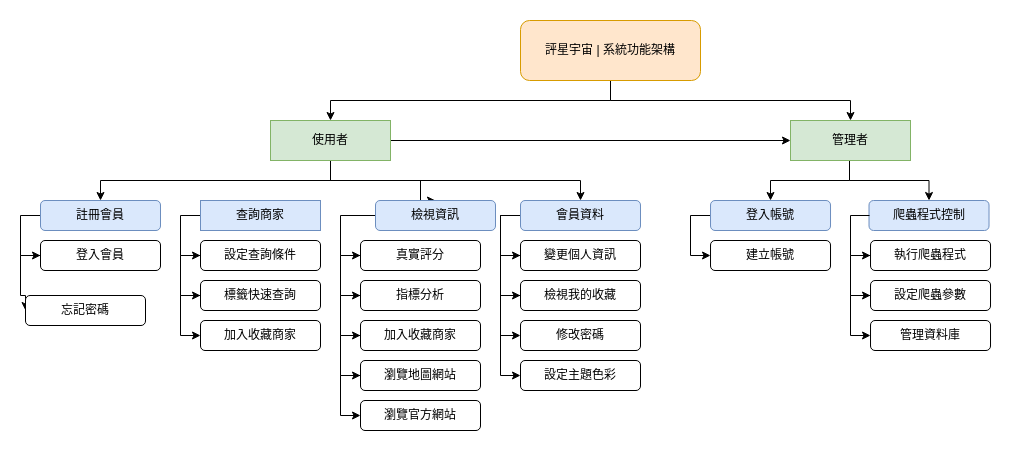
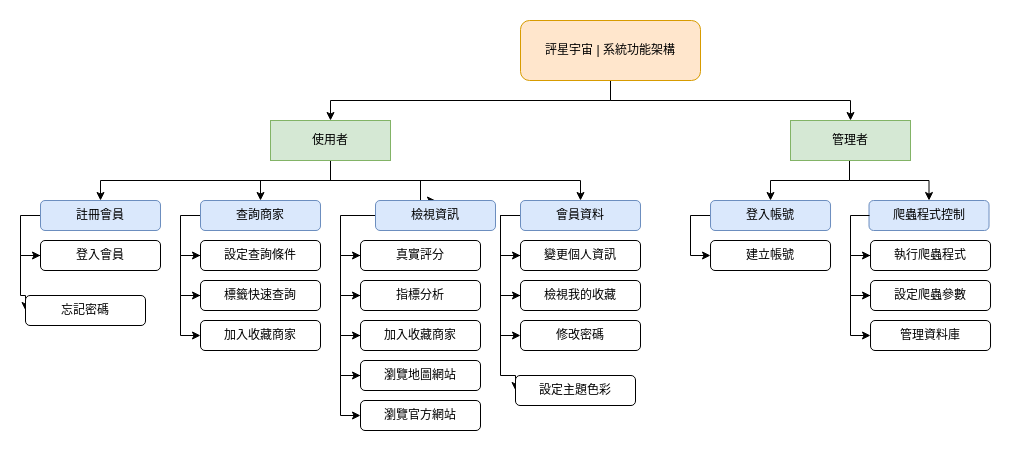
edge "使用者" -> "管理者": now "使用者" -> "查詢商家"
node "查詢商家": shape rectangle -> rounded rectangle
node "設定主題色彩": moved (581, 376) -> (576, 391)
